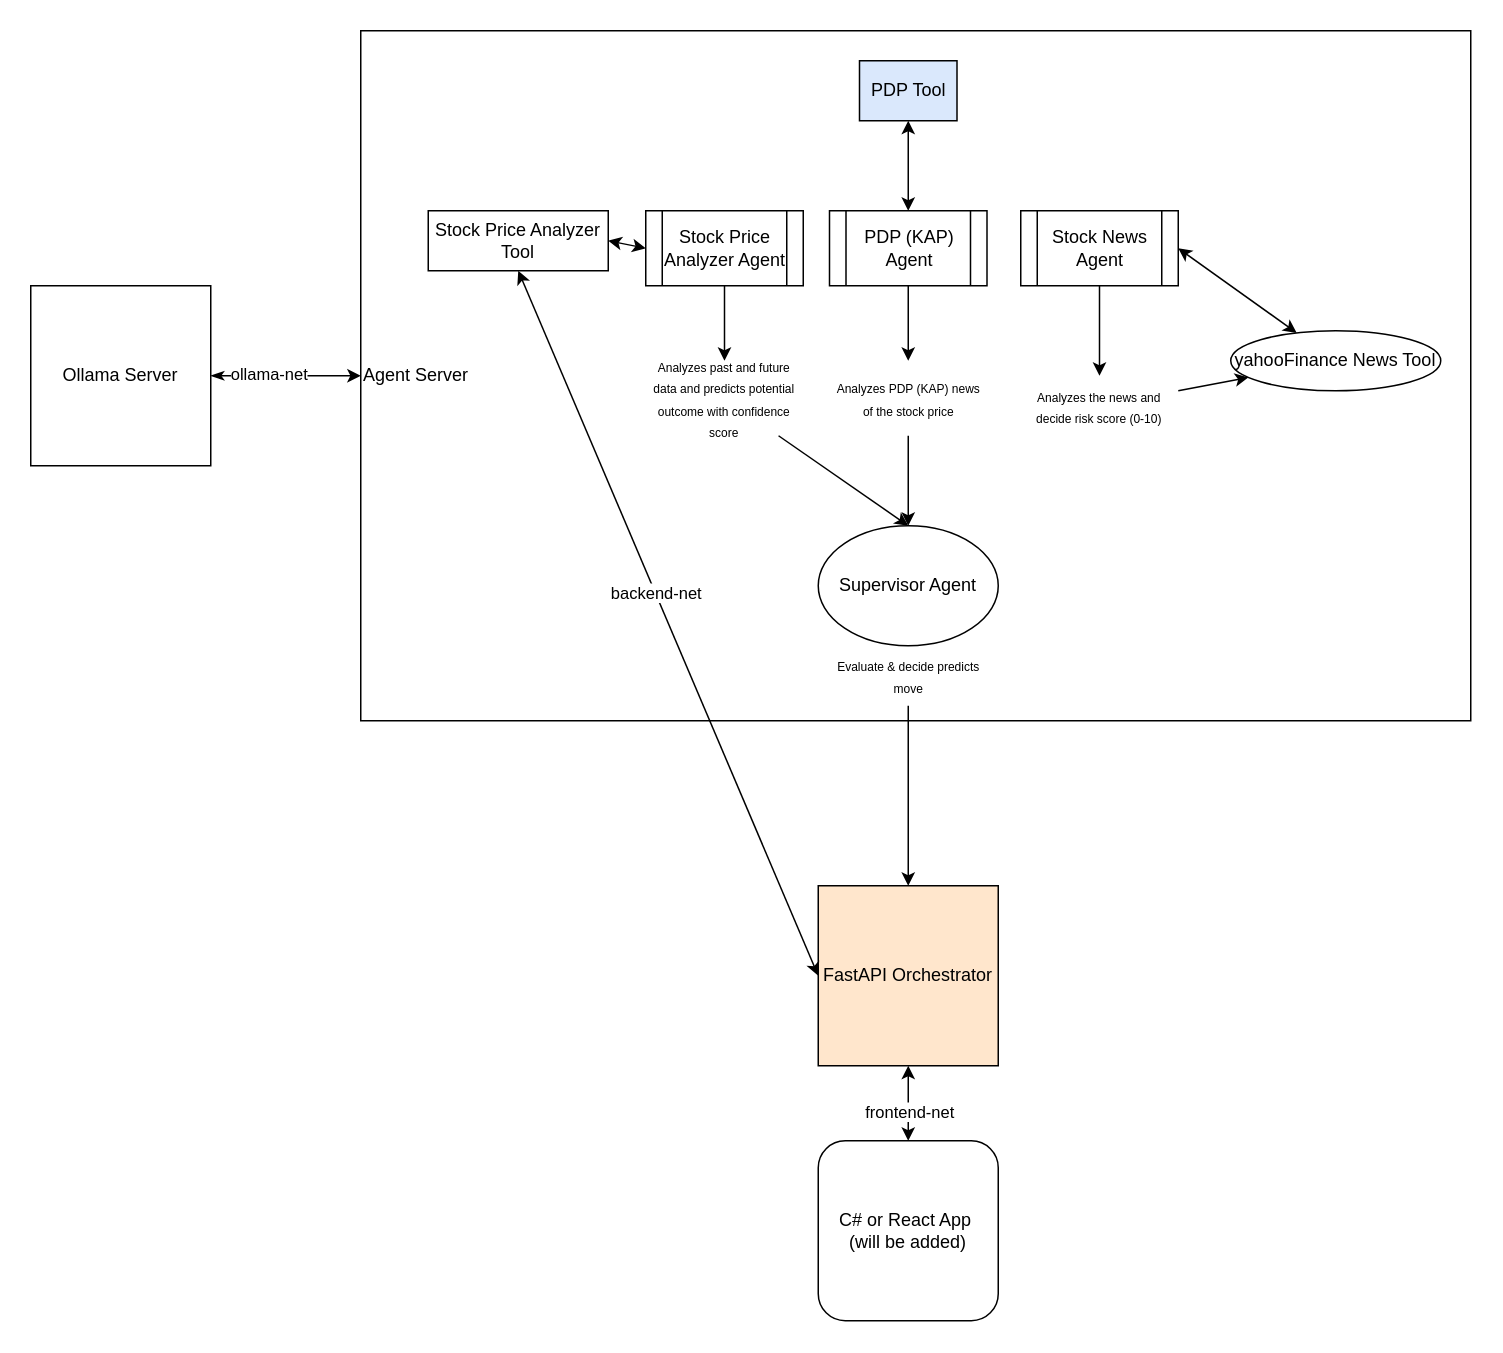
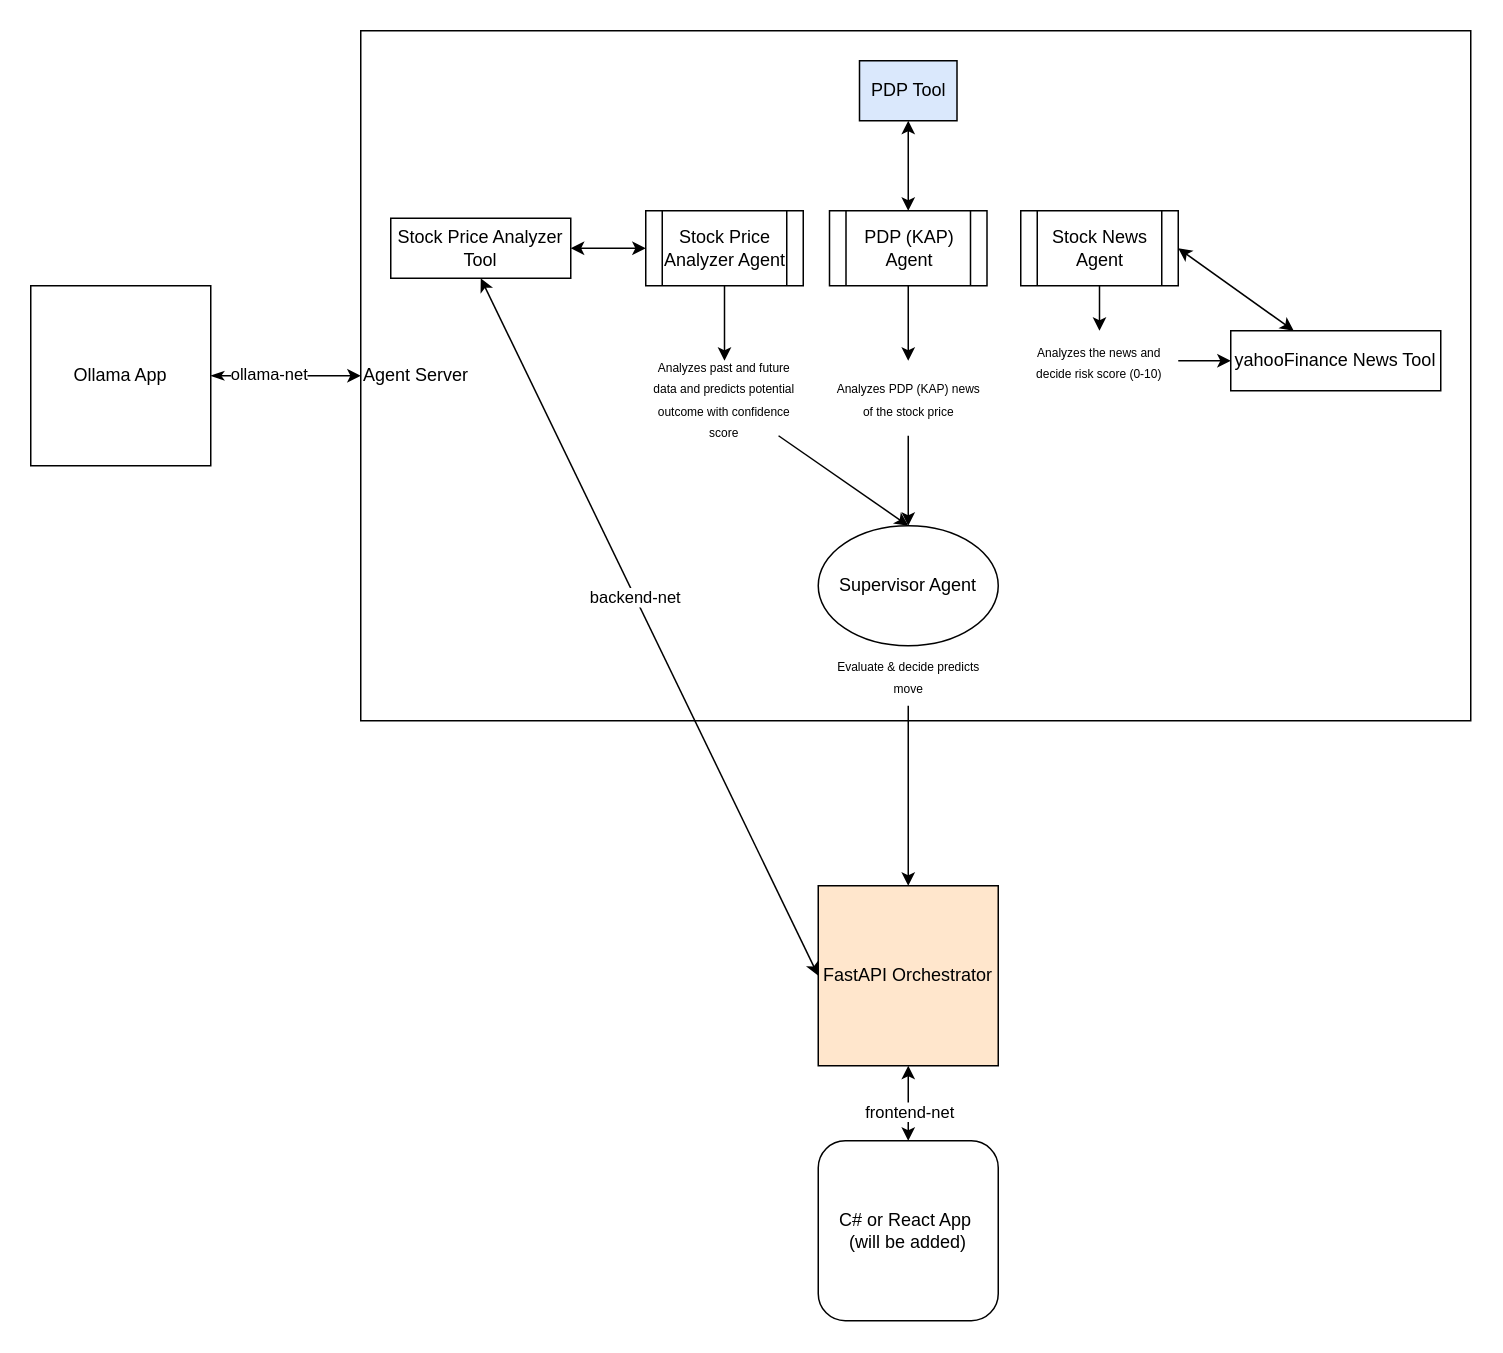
node "Stock Price Analyzer Tool": moved (518, 241) -> (481, 248)
node "yahooFinance News Tool": shape ellipse -> rectangle
node "Ollama Server": label "Ollama Server" -> "Ollama App"
node "Analyzes the news and decide risk score (0-10)": moved (1100, 406) -> (1100, 361)
